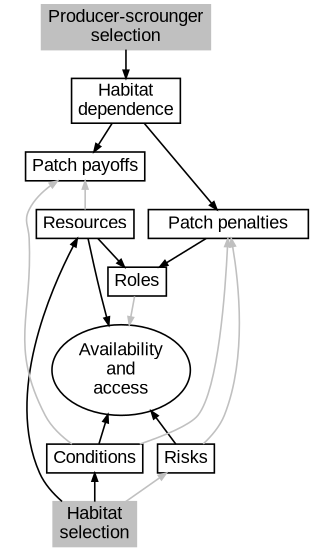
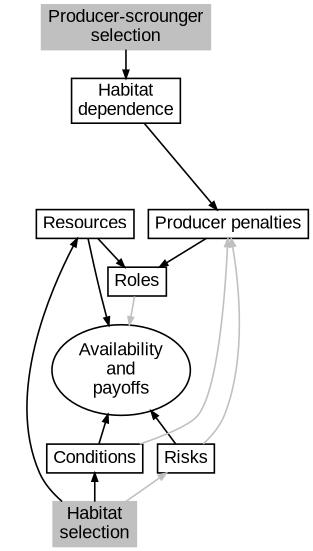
node "Patch payoffs": removed
node "Patch penalties": label "Patch penalties" -> "Producer penalties"
node "Availability and access": label "Availability and access" -> "Availability and payoffs"
